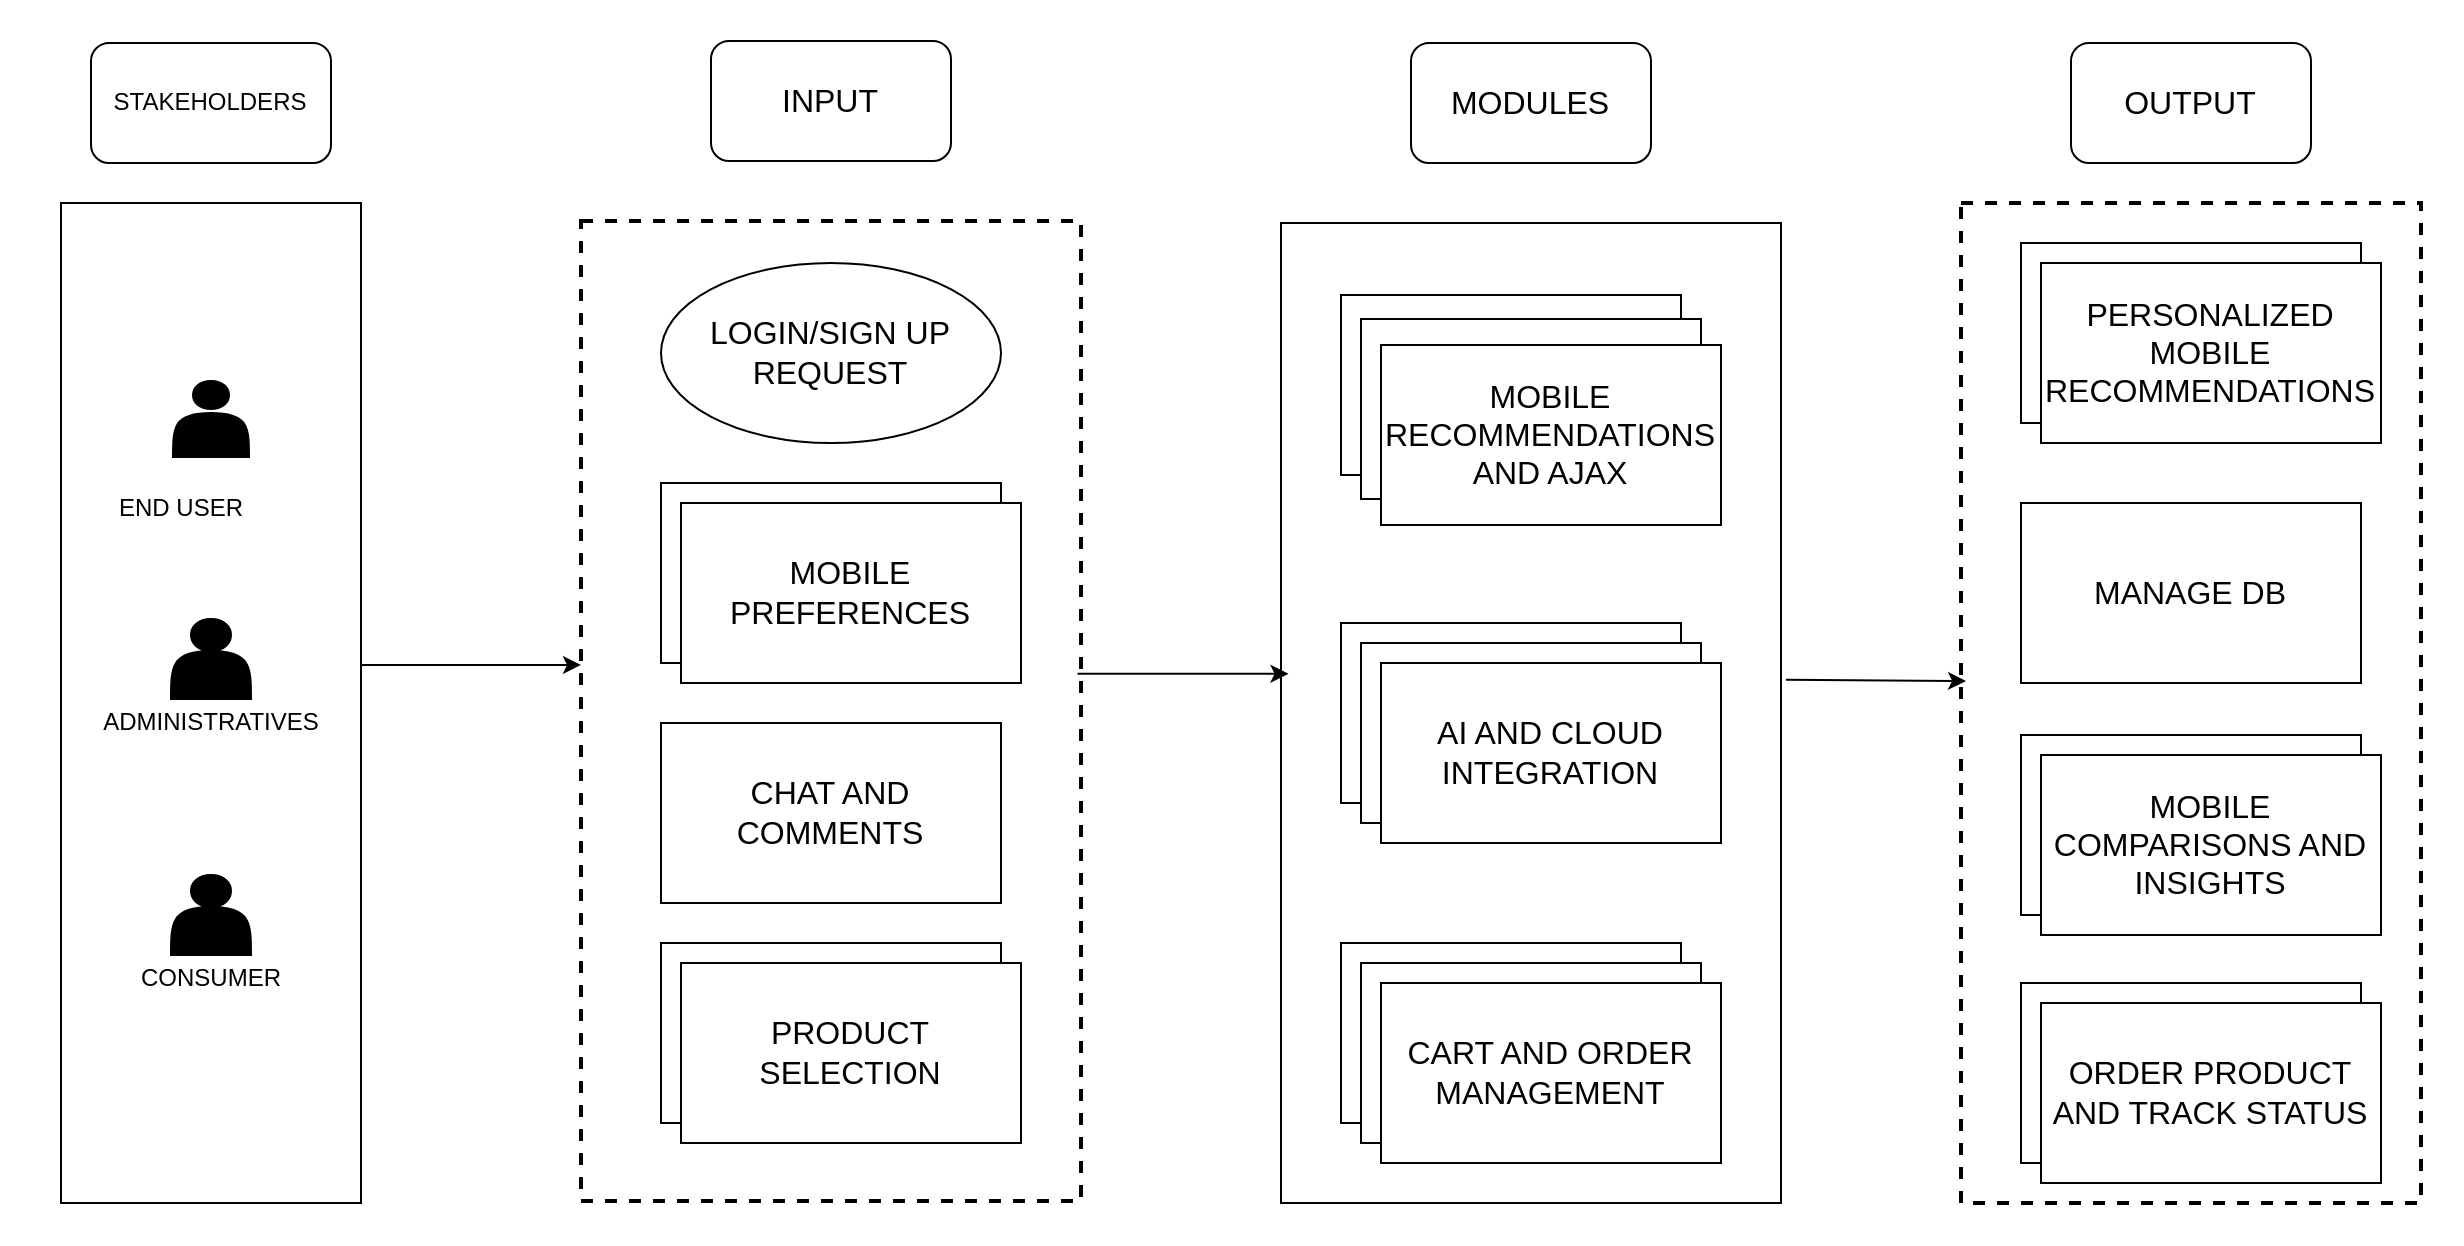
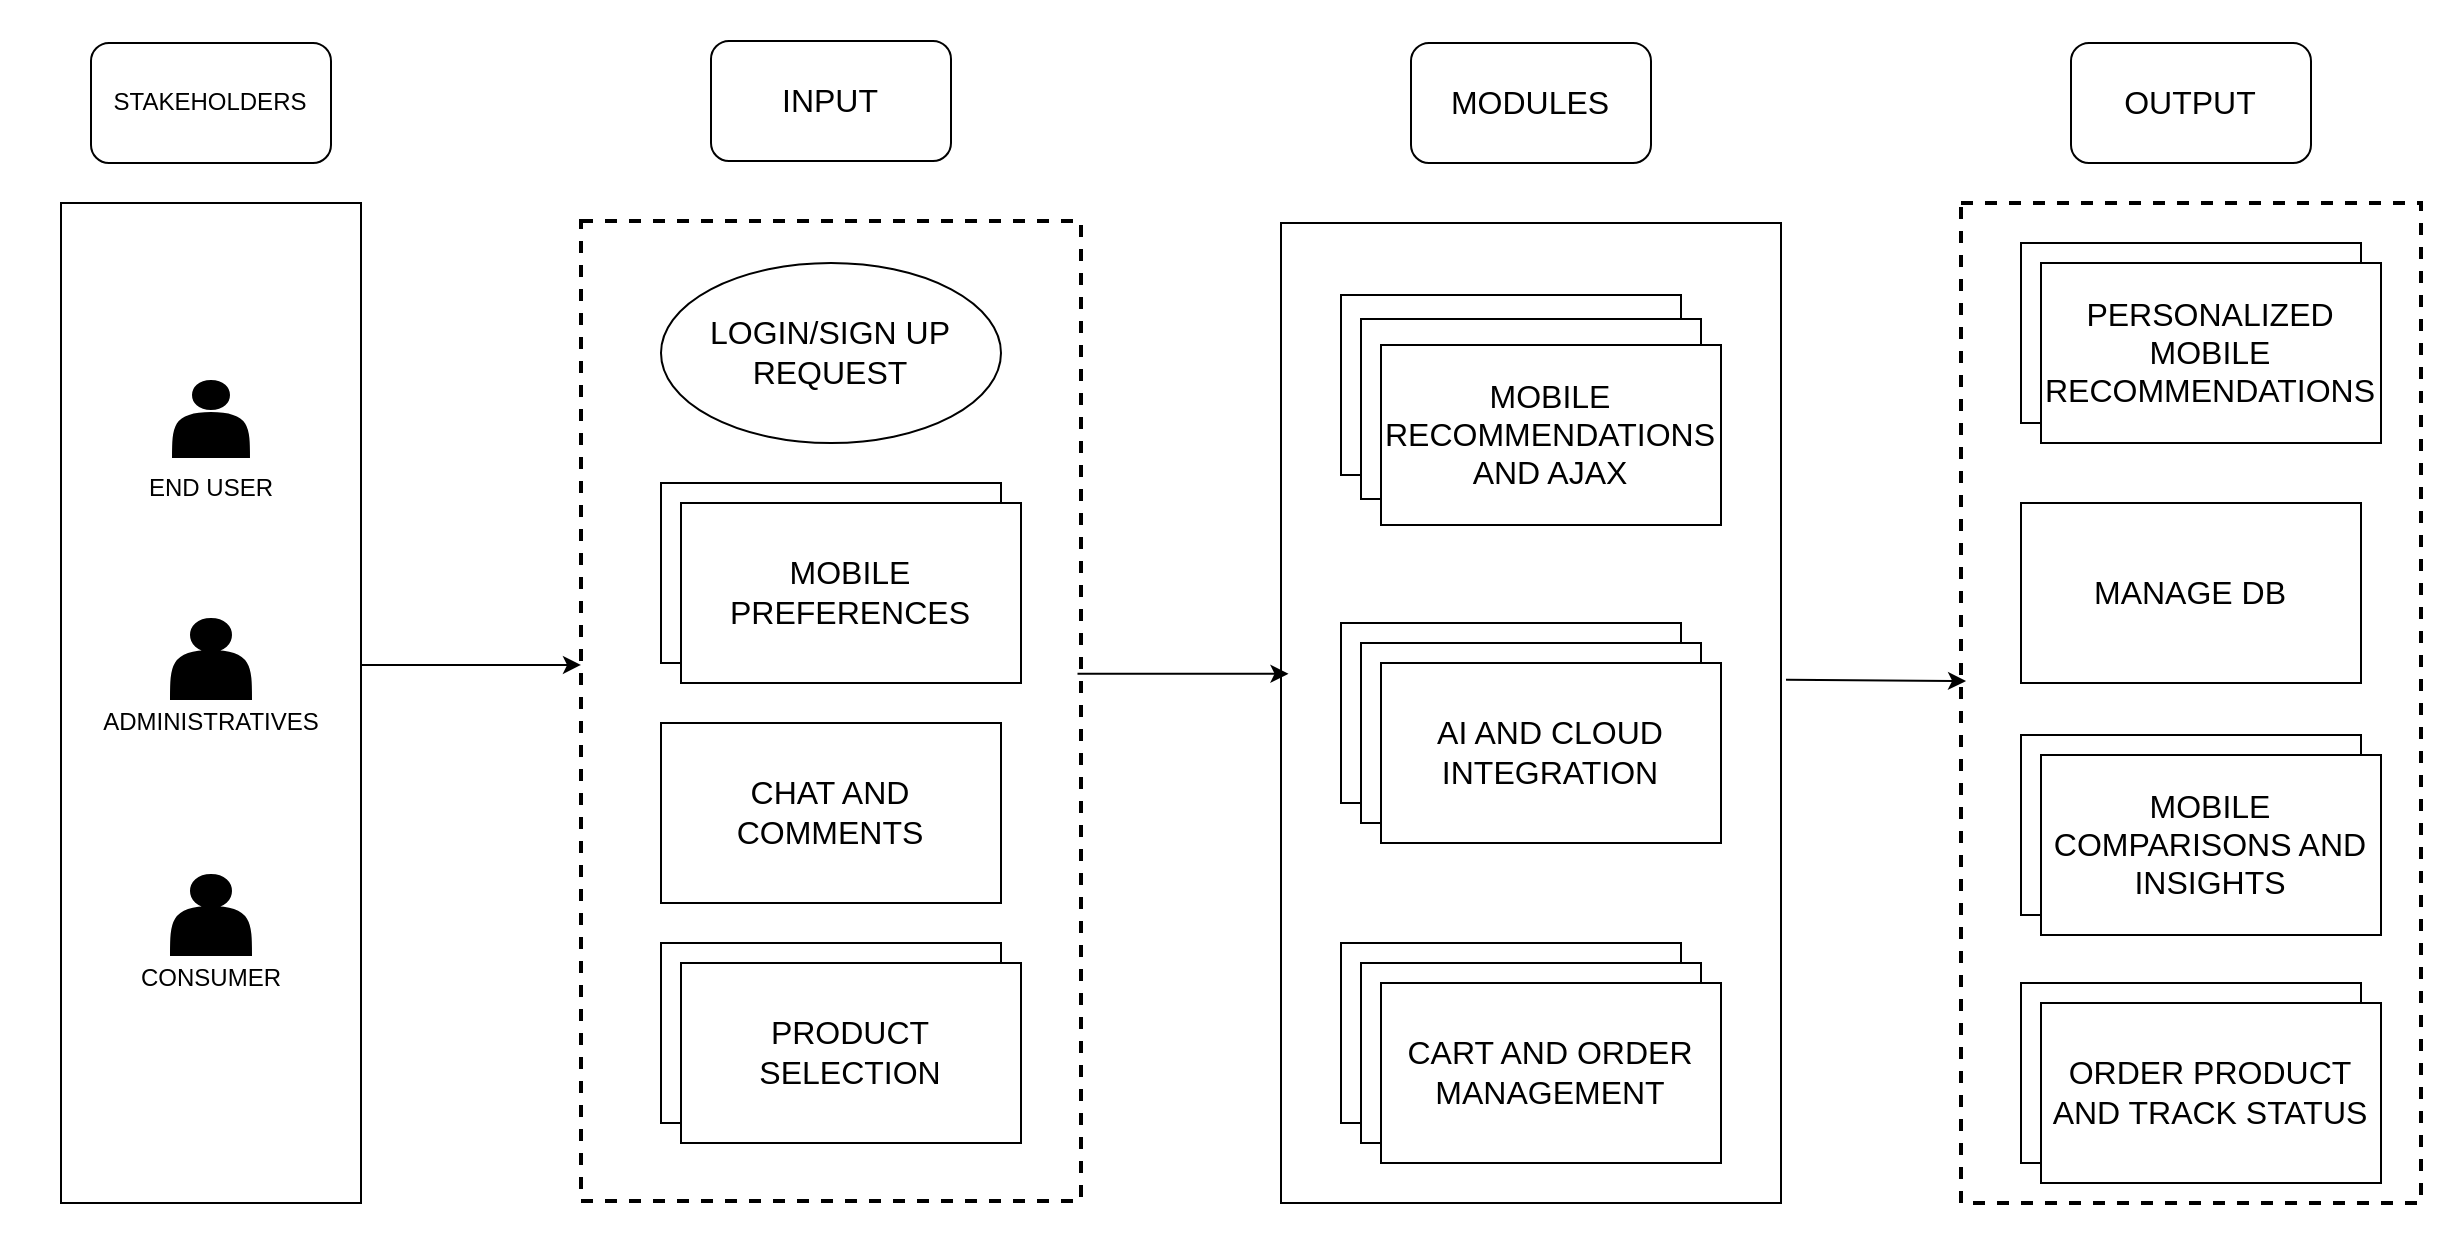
node "END USER": moved (181, 509) -> (211, 489)
